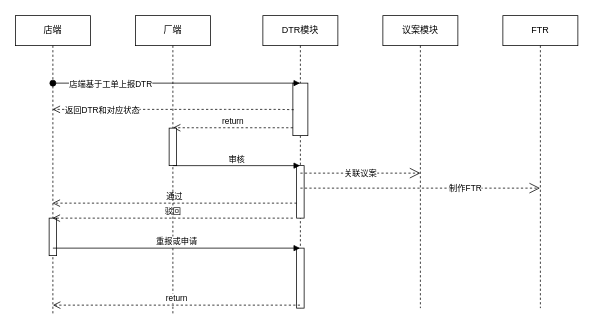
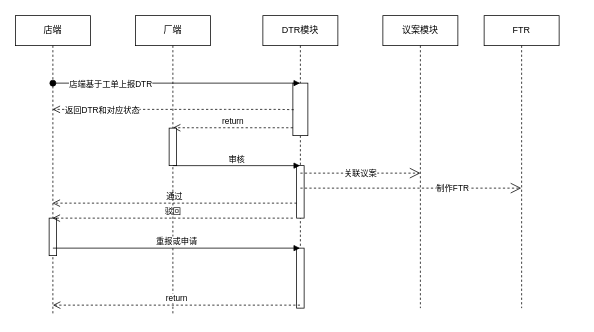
node "FTR": moved (540, 162) -> (522, 162)
